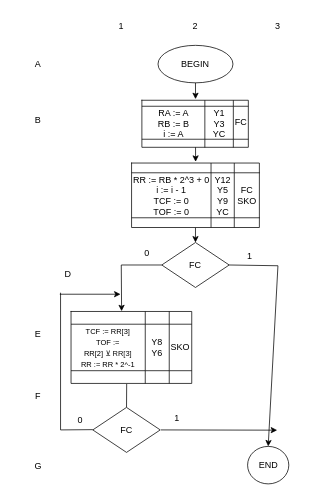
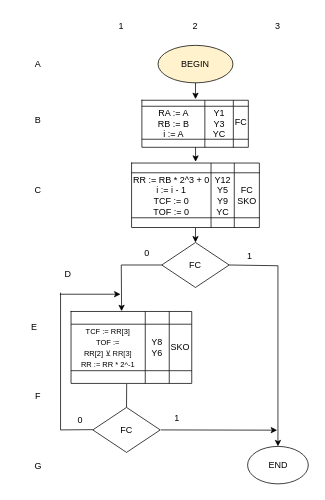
node "BEGIN": fillcolor #ffffff -> #fff2cc
node "C": added
node "E": moved (38, 335) -> (34, 327)
node "END": size 41x38 -> 61x38
